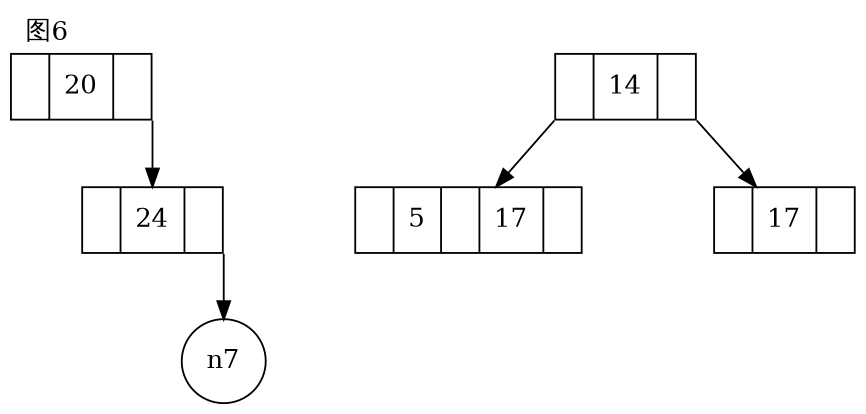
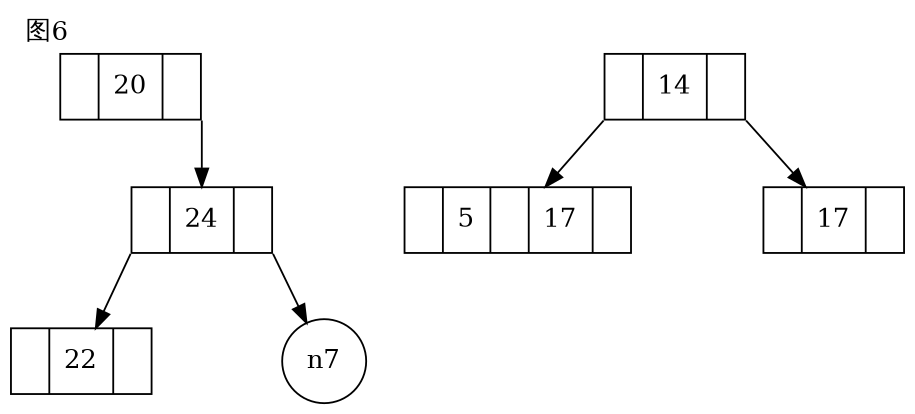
node "22": added
